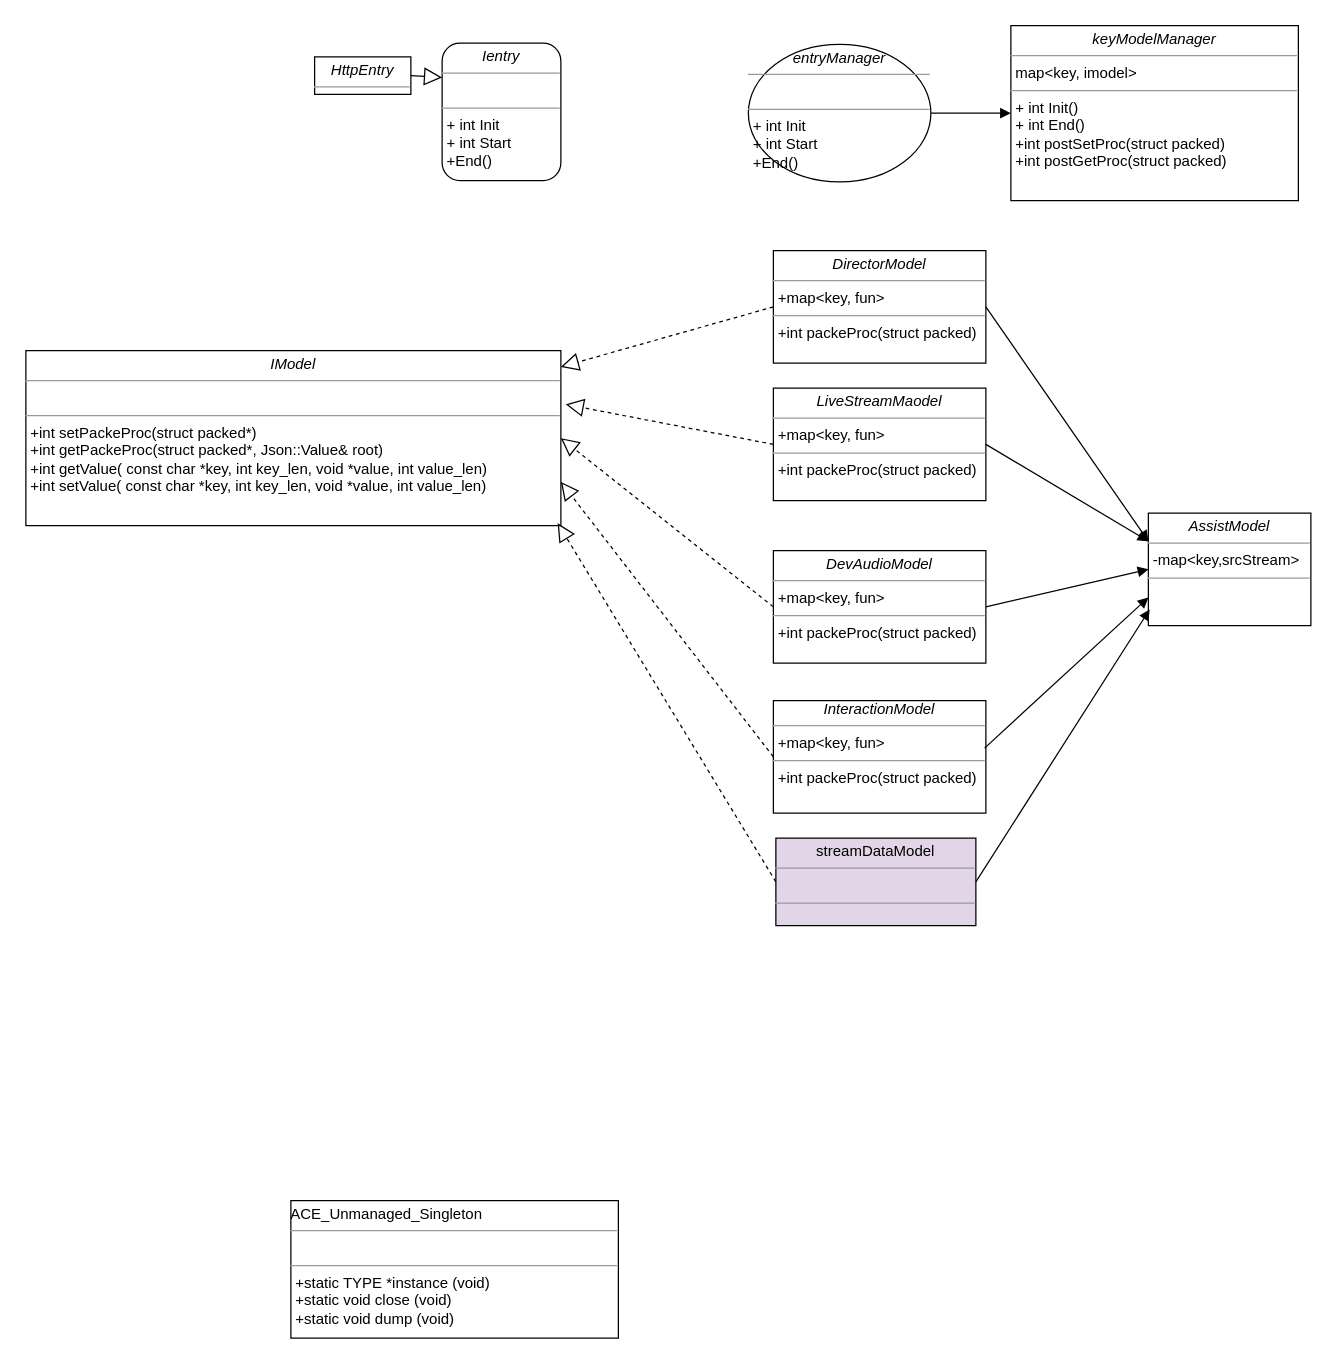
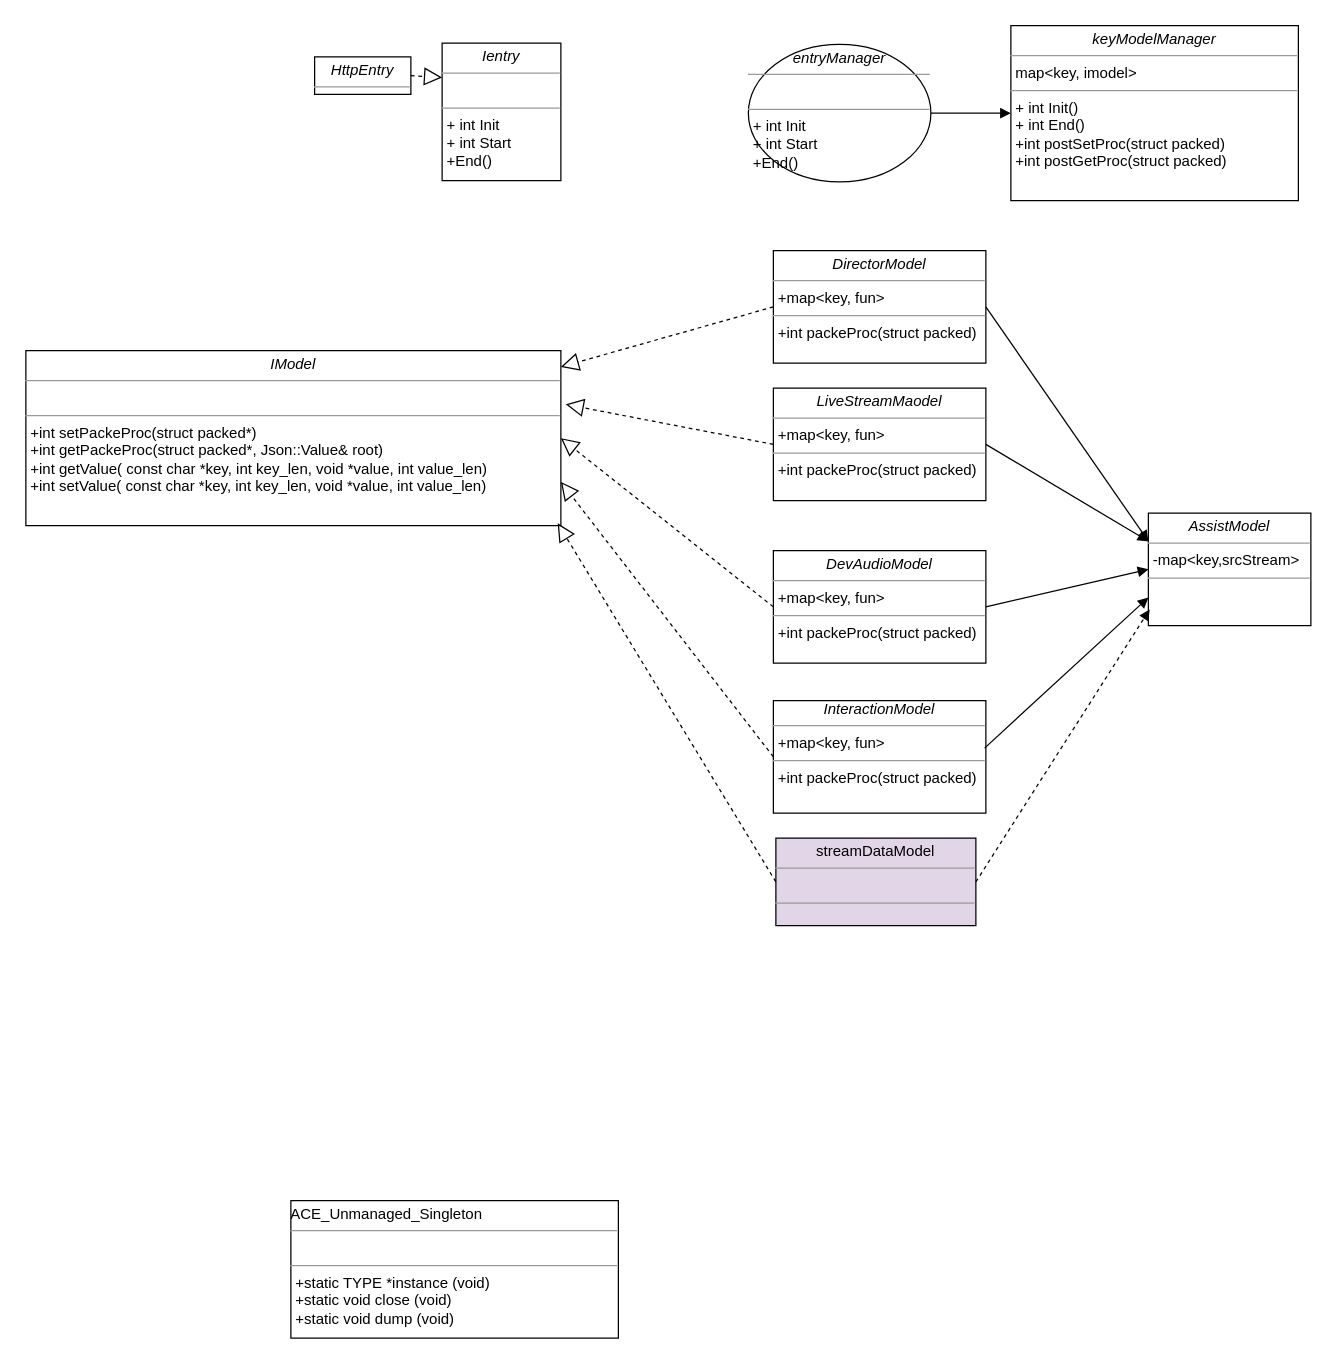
edge "HttpEntry" -> "Ientry + int Init + int Start +End()": style solid -> dashed
node "Ientry + int Init + int Start +End()": shape rounded rectangle -> rectangle
edge "streamDataModel" -> "AssistModel -map<key,srcStream>": style solid -> dashed
